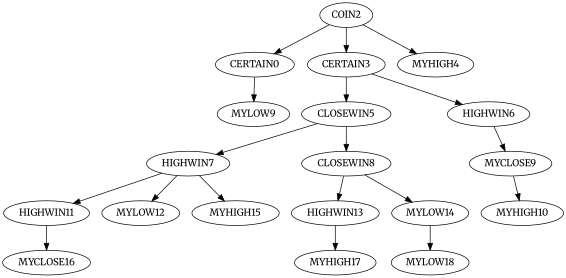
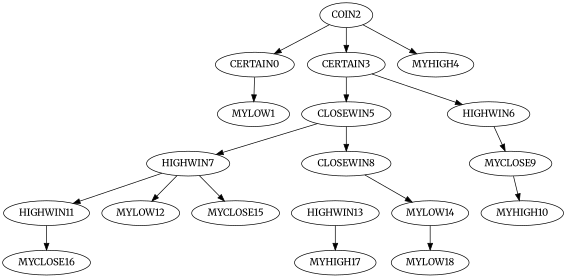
node "MYLOW9": label "MYLOW9" -> "MYLOW1"
edge "CLOSEWIN8" -> "HIGHWIN13": removed
node "MYHIGH15": label "MYHIGH15" -> "MYCLOSE15"
